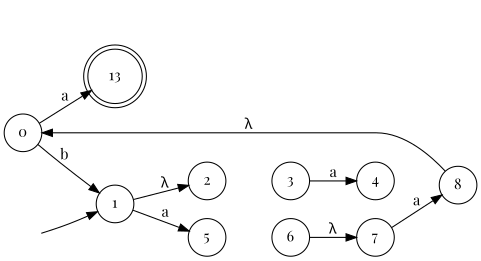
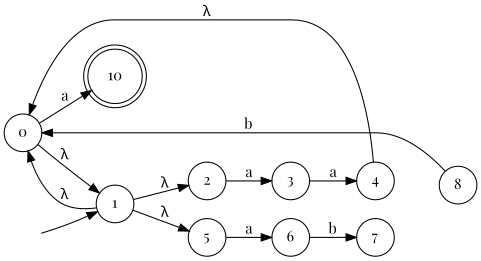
edge "4" -> "0": added, label "λ"
node "13": label "13" -> "10"
edge "8" -> "0": label "λ" -> "b"
edge "0" -> "1": label "b" -> "λ"
edge "2" -> "3": added, label "a"
edge "1" -> "0": added, label "λ"
edge "1" -> "5": label "a" -> "λ"
edge "7" -> "8": removed, label "a"
edge "6" -> "7": label "λ" -> "b"
edge "5" -> "6": added, label "a"
